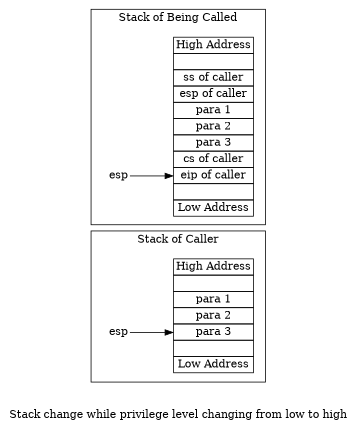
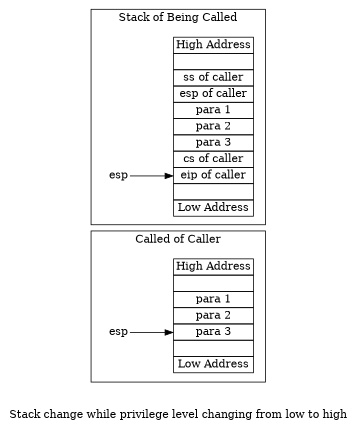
cluster "Stack of Caller": label "Stack of Caller" -> "Called of Caller"
